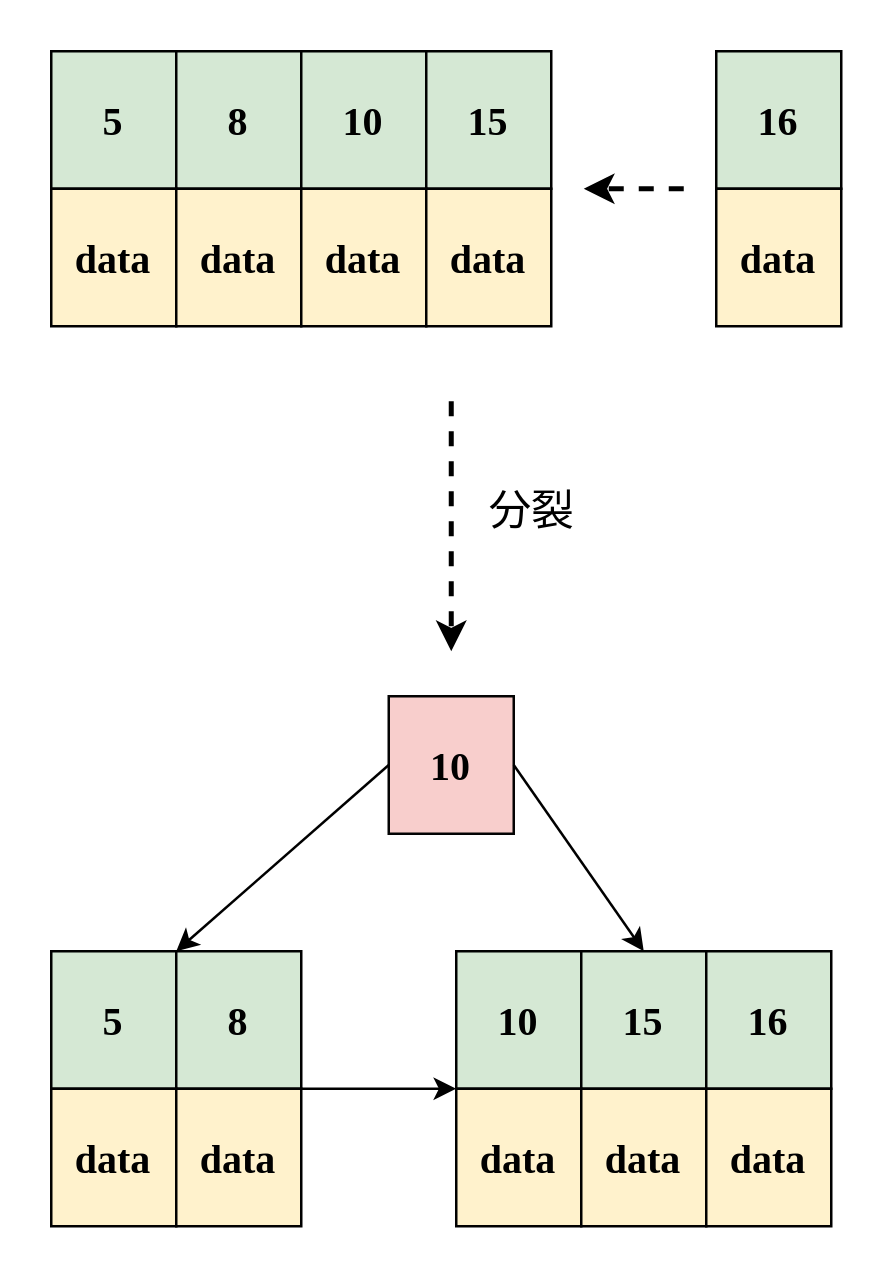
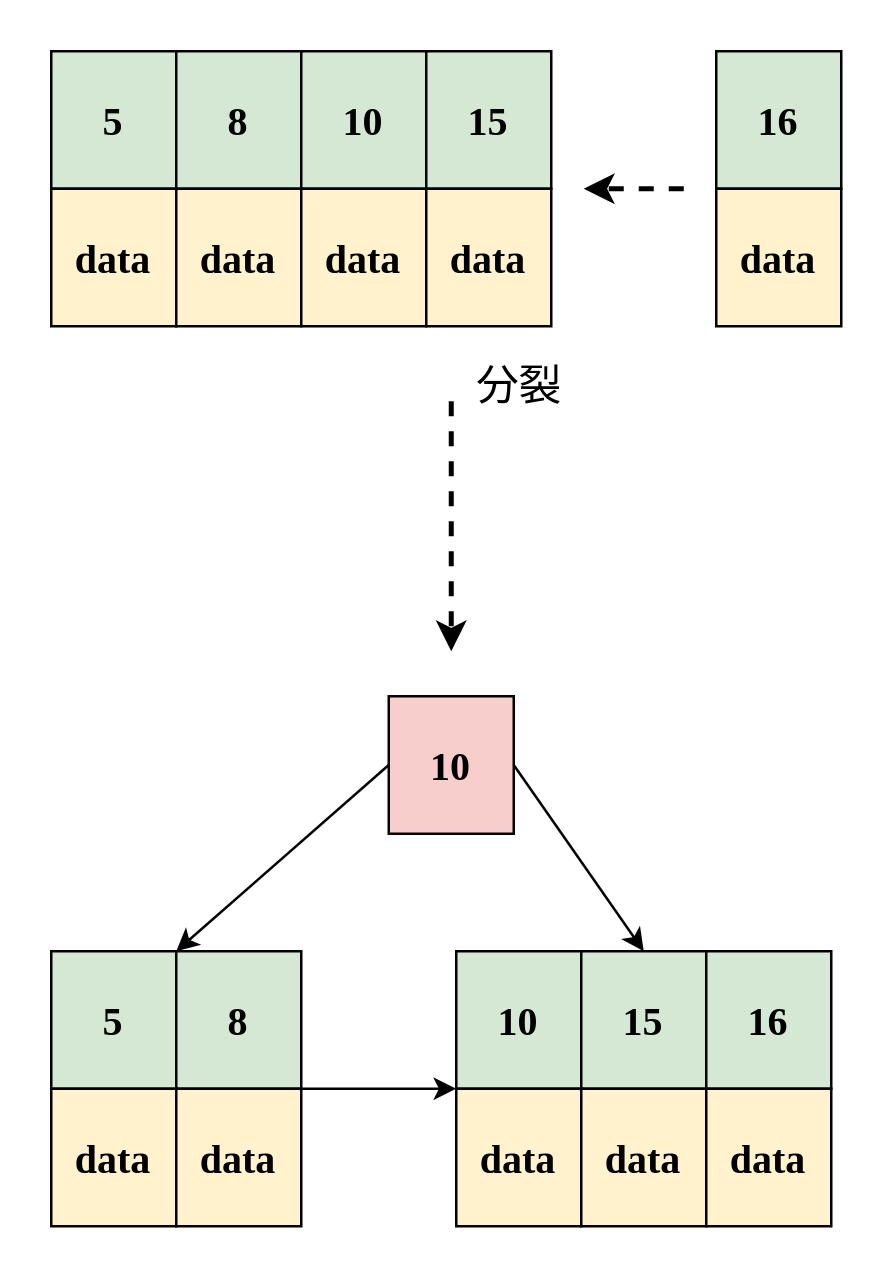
node "分裂": moved (531, 514) -> (519, 389)
